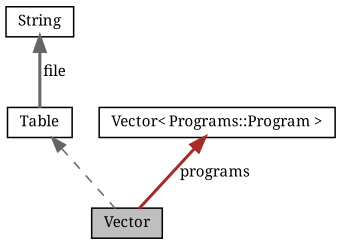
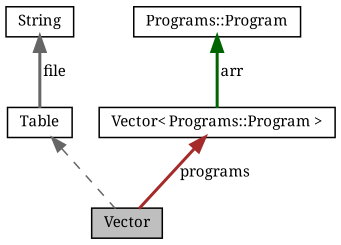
node "Programs::Program": added
